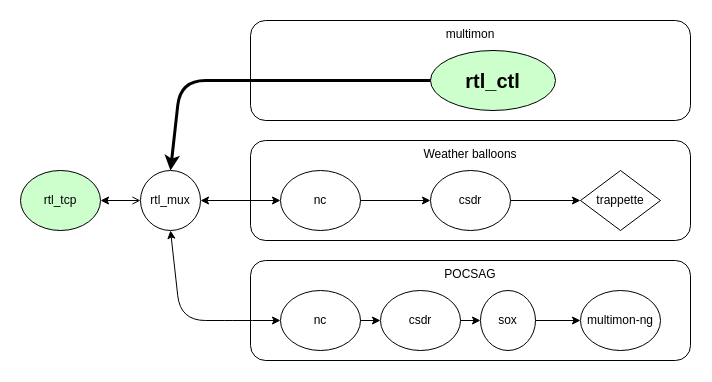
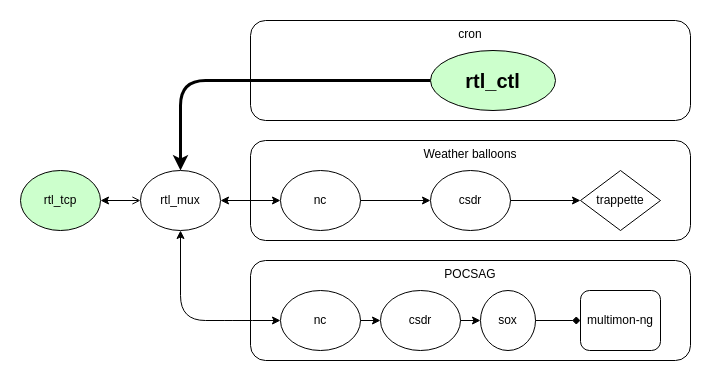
node "multimon": label "multimon" -> "cron"
node "rtl_mux": size 60x60 -> 80x60
edge "sox" -> "multimon-ng": arrowhead classic -> diamond
node "multimon-ng": shape ellipse -> rounded rectangle
